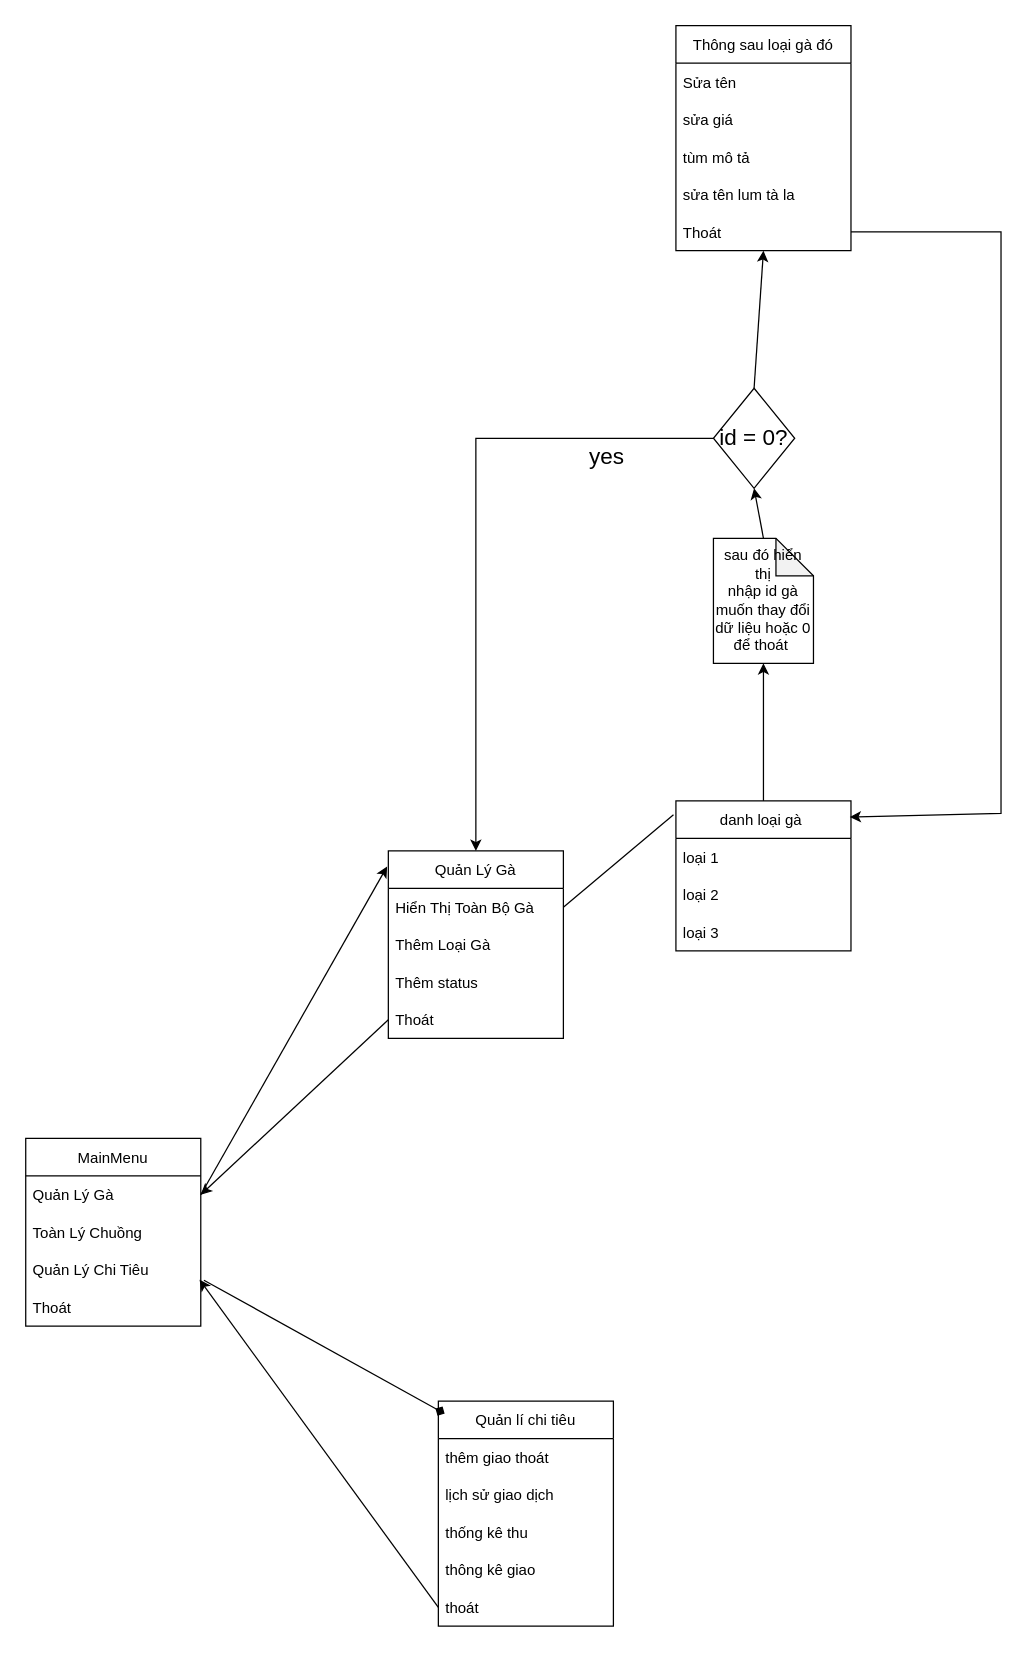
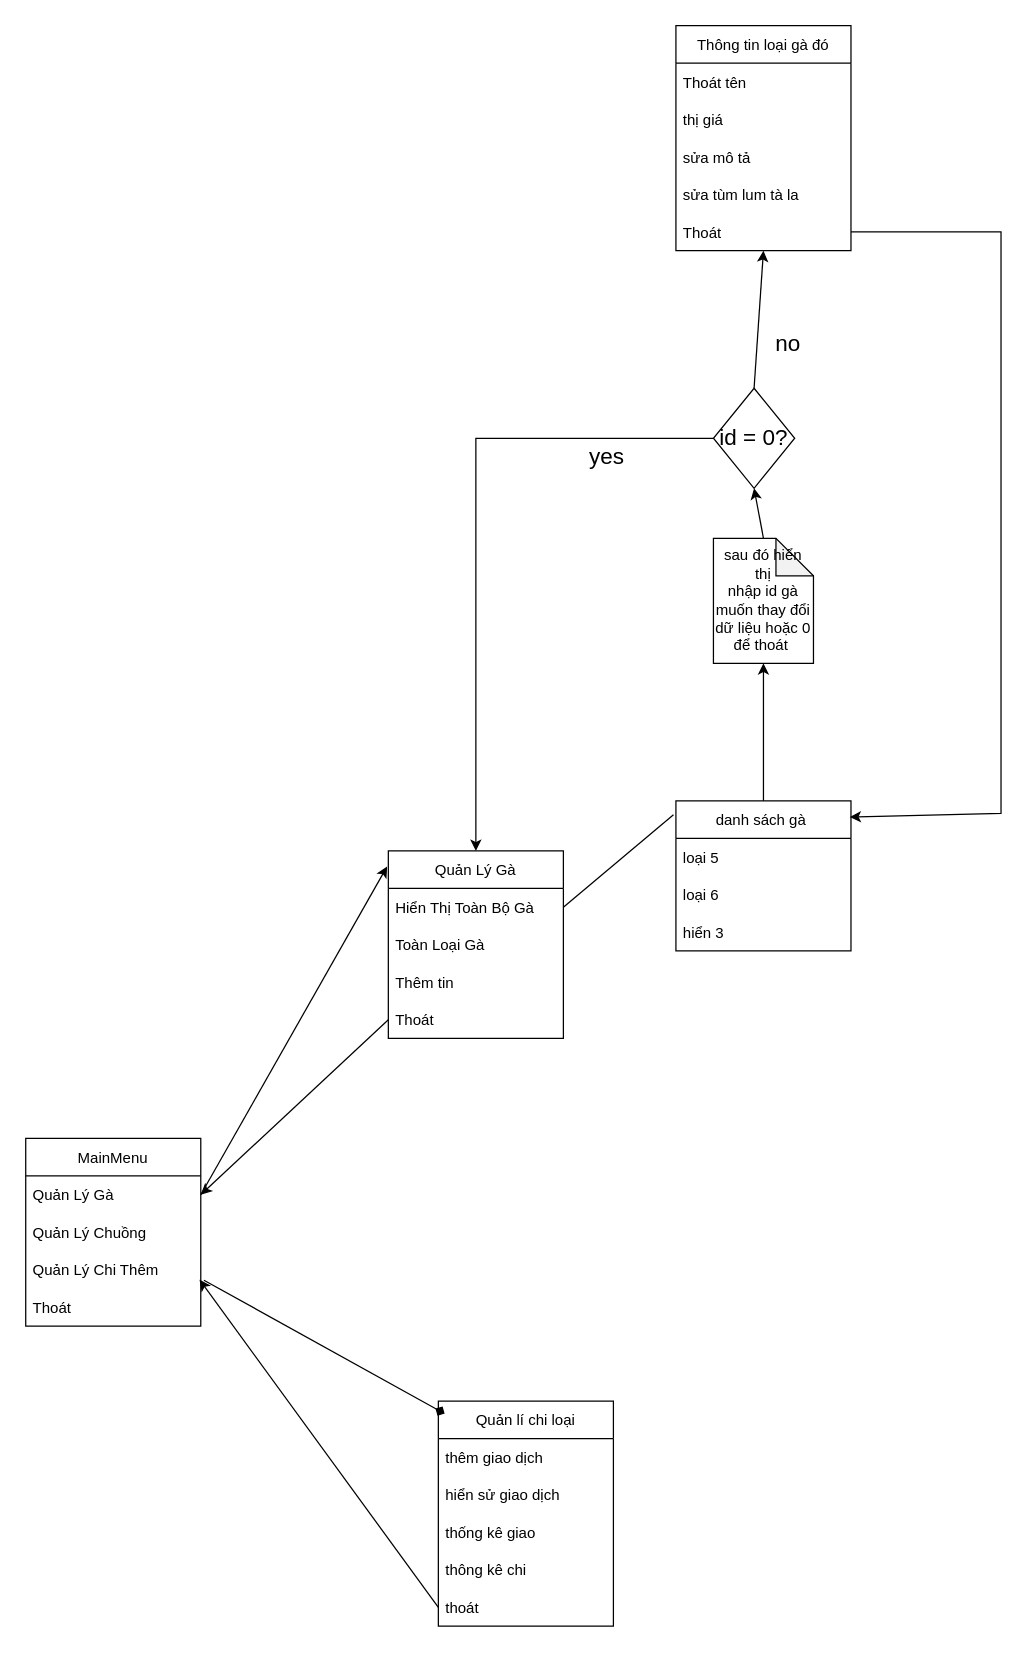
node "Thông sau loại gà đó": label "Thông sau loại gà đó" -> "Thông tin loại gà đó"
node "Sửa tên": label "Sửa tên" -> "Thoát tên"
node "sửa giá": label "sửa giá" -> "thị giá"
node "tùm mô tả": label "tùm mô tả" -> "sửa mô tả"
node "sửa tên lum tà la": label "sửa tên lum tà la" -> "sửa tùm lum tà la"
node "no": added
node "danh loại gà": label "danh loại gà" -> "danh sách gà"
node "loại 1": label "loại 1" -> "loại 5"
node "loại 2": label "loại 2" -> "loại 6"
node "loại 3": label "loại 3" -> "hiển 3"
node "Thêm Loại Gà": label "Thêm Loại Gà" -> "Toàn Loại Gà"
node "Thêm status": label "Thêm status" -> "Thêm tin"
node "Toàn Lý Chuồng": label "Toàn Lý Chuồng" -> "Quản Lý Chuồng"
node "Quản Lý Chi Tiêu": label "Quản Lý Chi Tiêu" -> "Quản Lý Chi Thêm"
node "Quản lí chi tiêu": label "Quản lí chi tiêu" -> "Quản lí chi loại"
node "thêm giao thoát": label "thêm giao thoát" -> "thêm giao dịch"
node "lịch sử giao dịch": label "lịch sử giao dịch" -> "hiển sử giao dịch"
node "thống kê thu": label "thống kê thu" -> "thống kê giao"
node "thông kê giao": label "thông kê giao" -> "thông kê chi"
